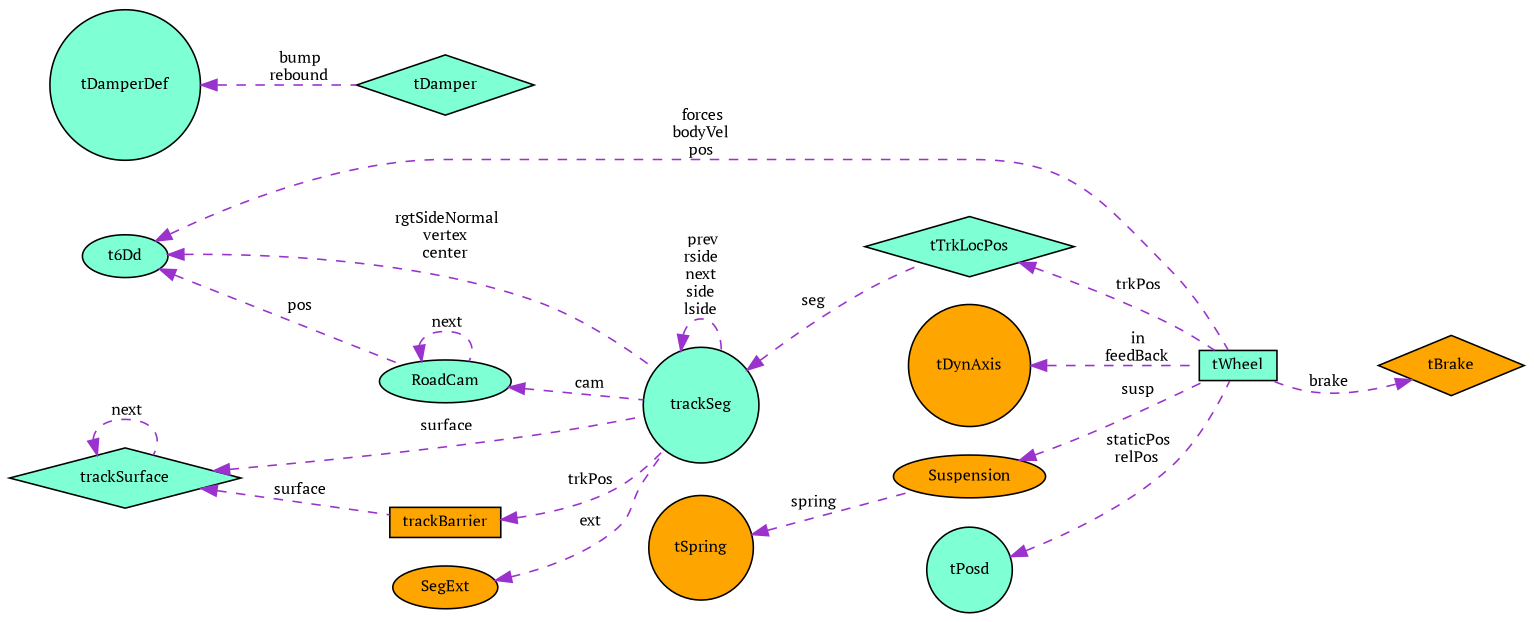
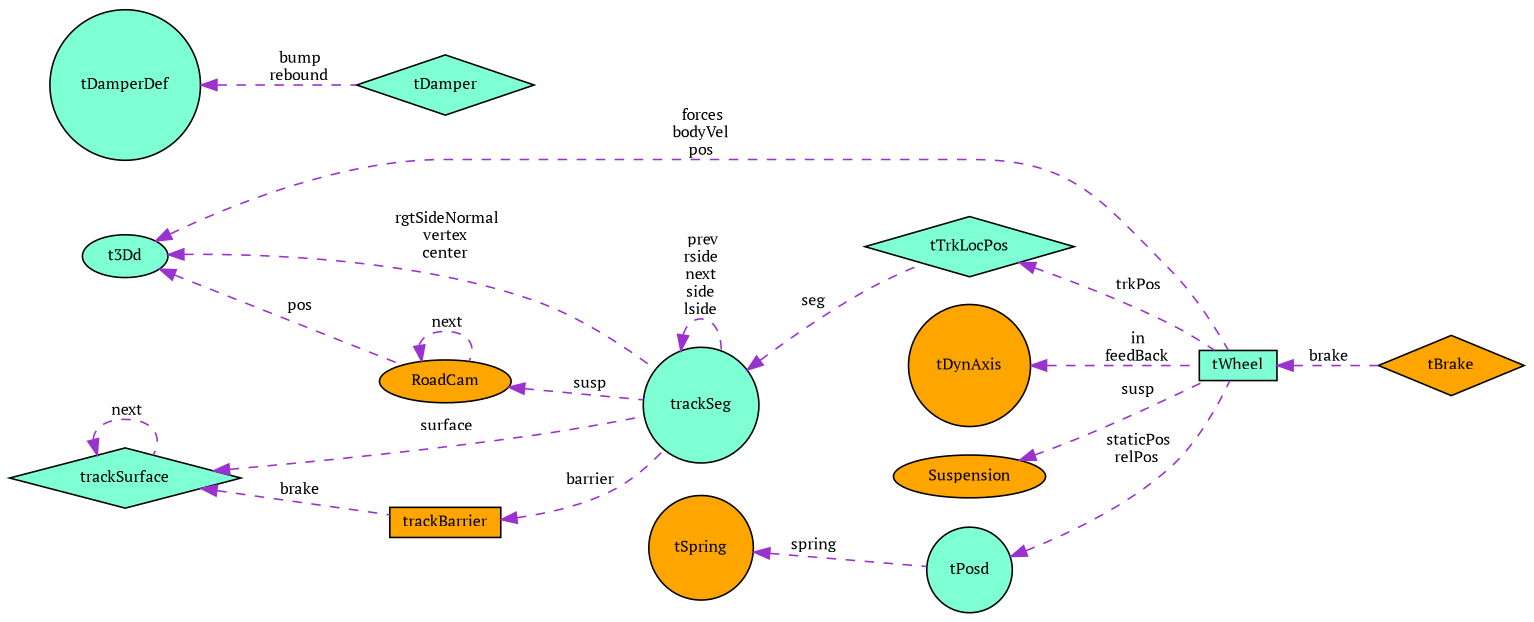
node "t6Dd": label "t6Dd" -> "t3Dd"
node "RoadCam": fillcolor aquamarine -> orange
edge "trackSeg" -> "RoadCam": label " cam" -> " susp"
edge "tWheel" -> "tBrake": reversed
edge "trackSeg" -> "trackBarrier": label " trkPos" -> " barrier"
edge "trackBarrier" -> "trackSurface": label " surface" -> " brake"
edge "Suspension" -> "tSpring": now "tPosd" -> "tSpring"
node "SegExt": removed
